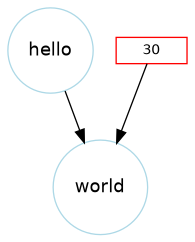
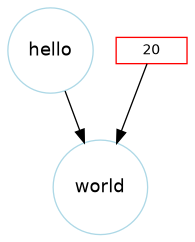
node "30": label "30" -> "20"
